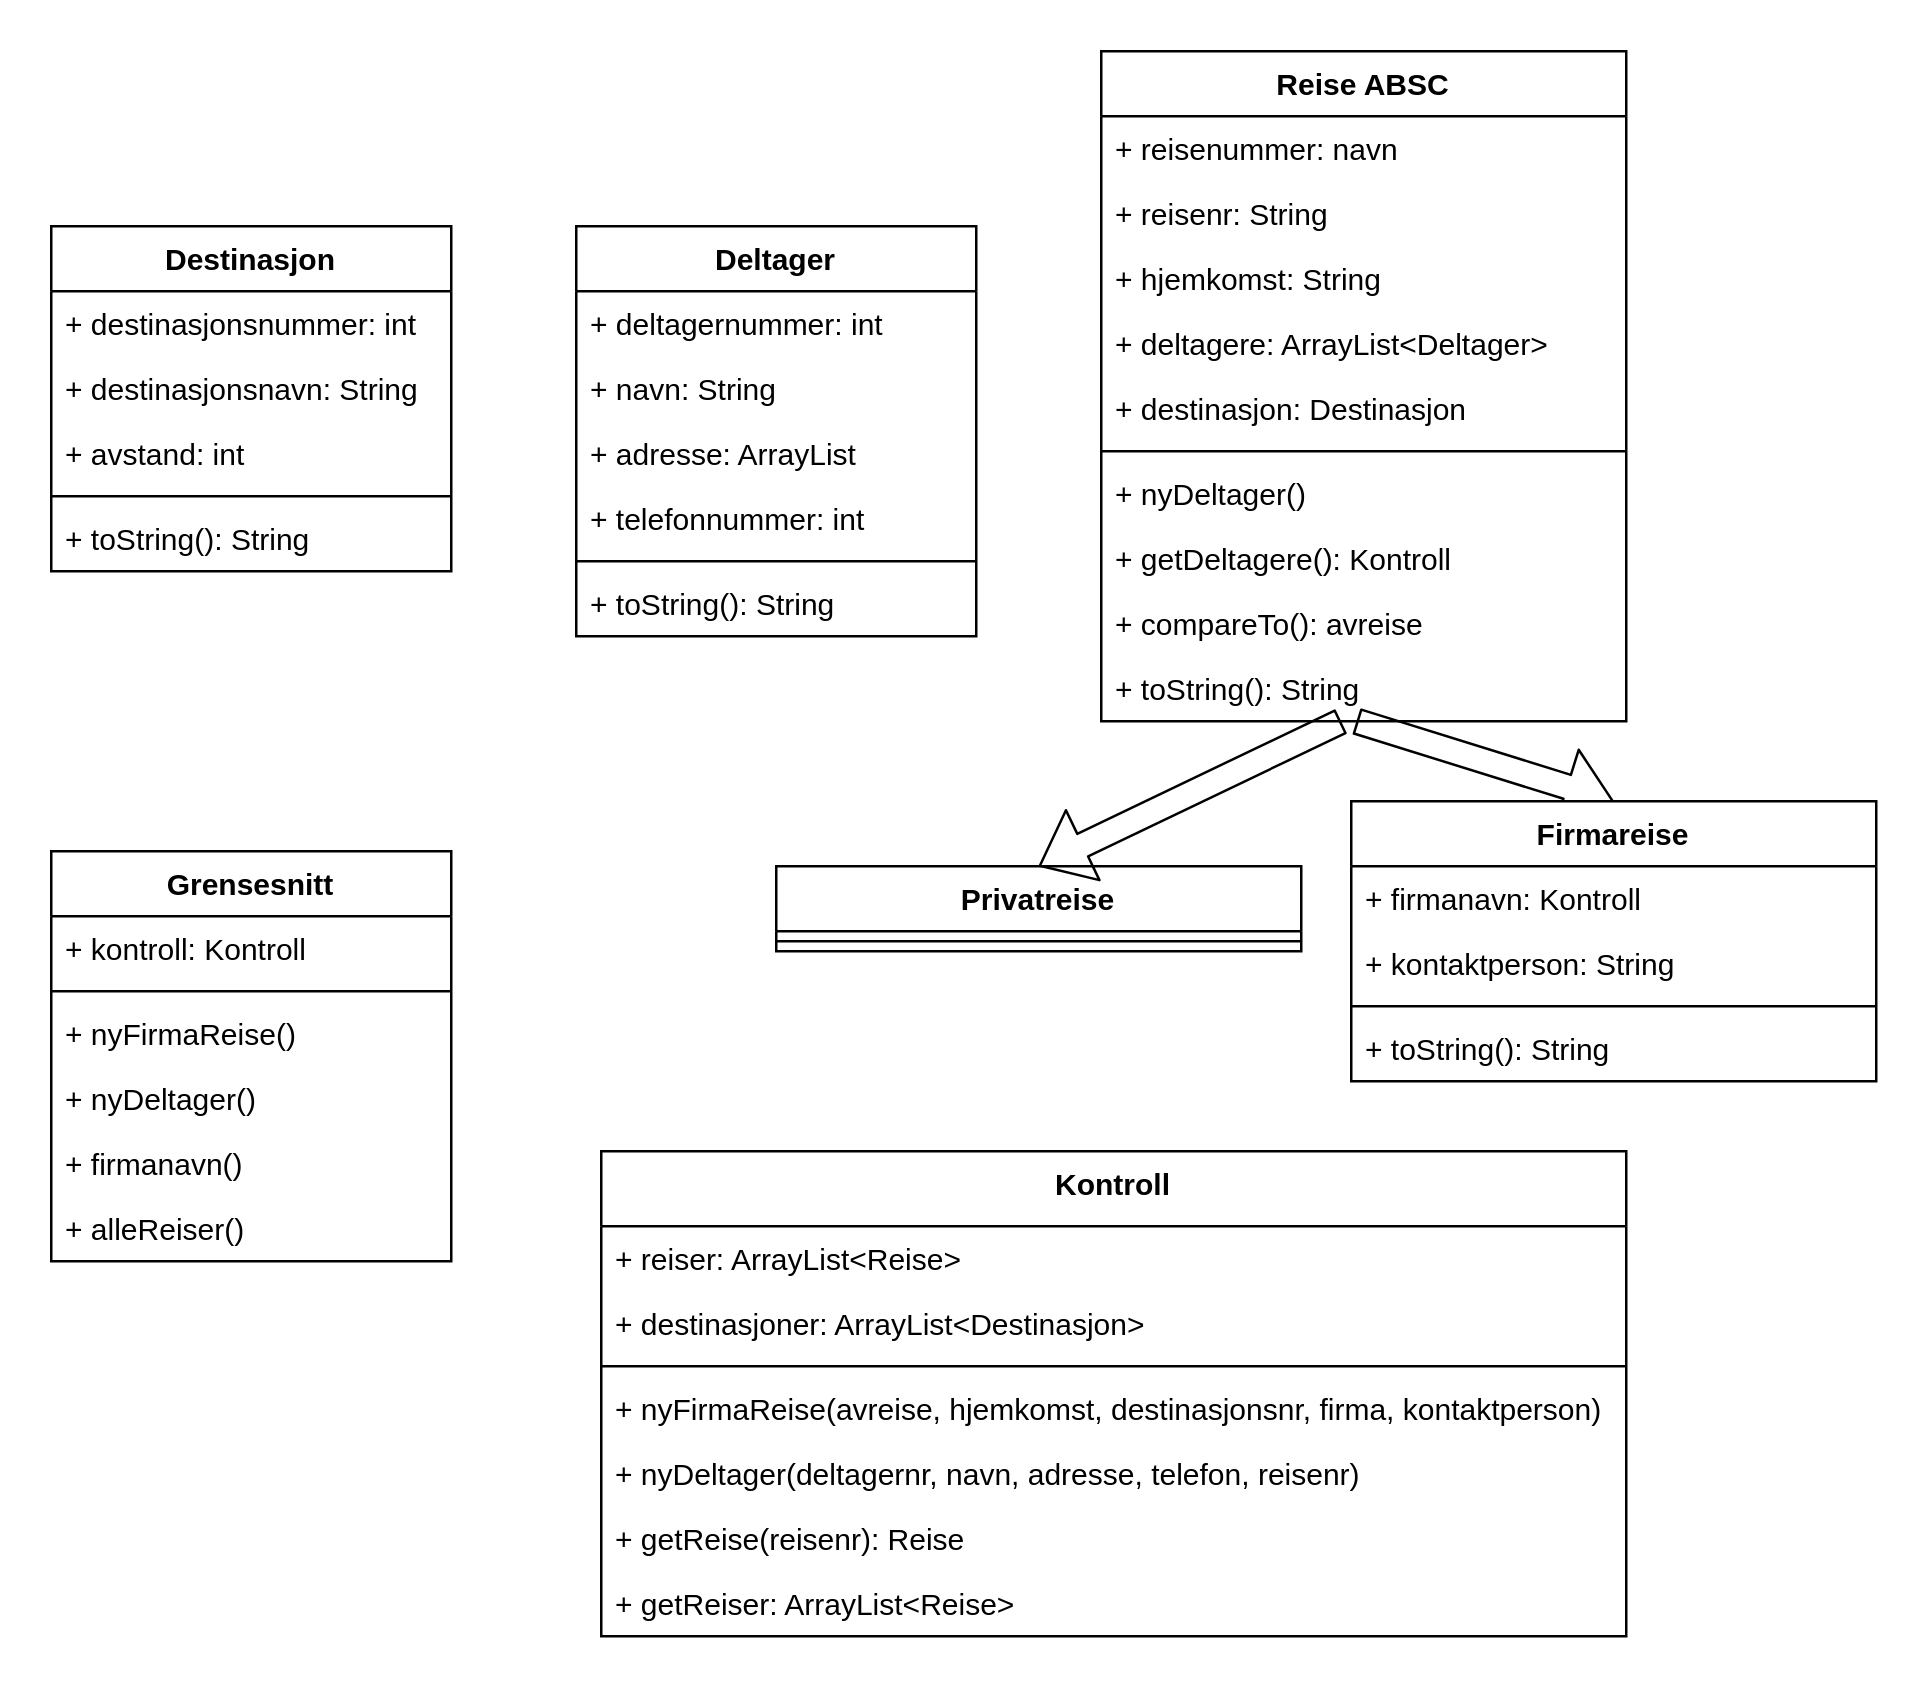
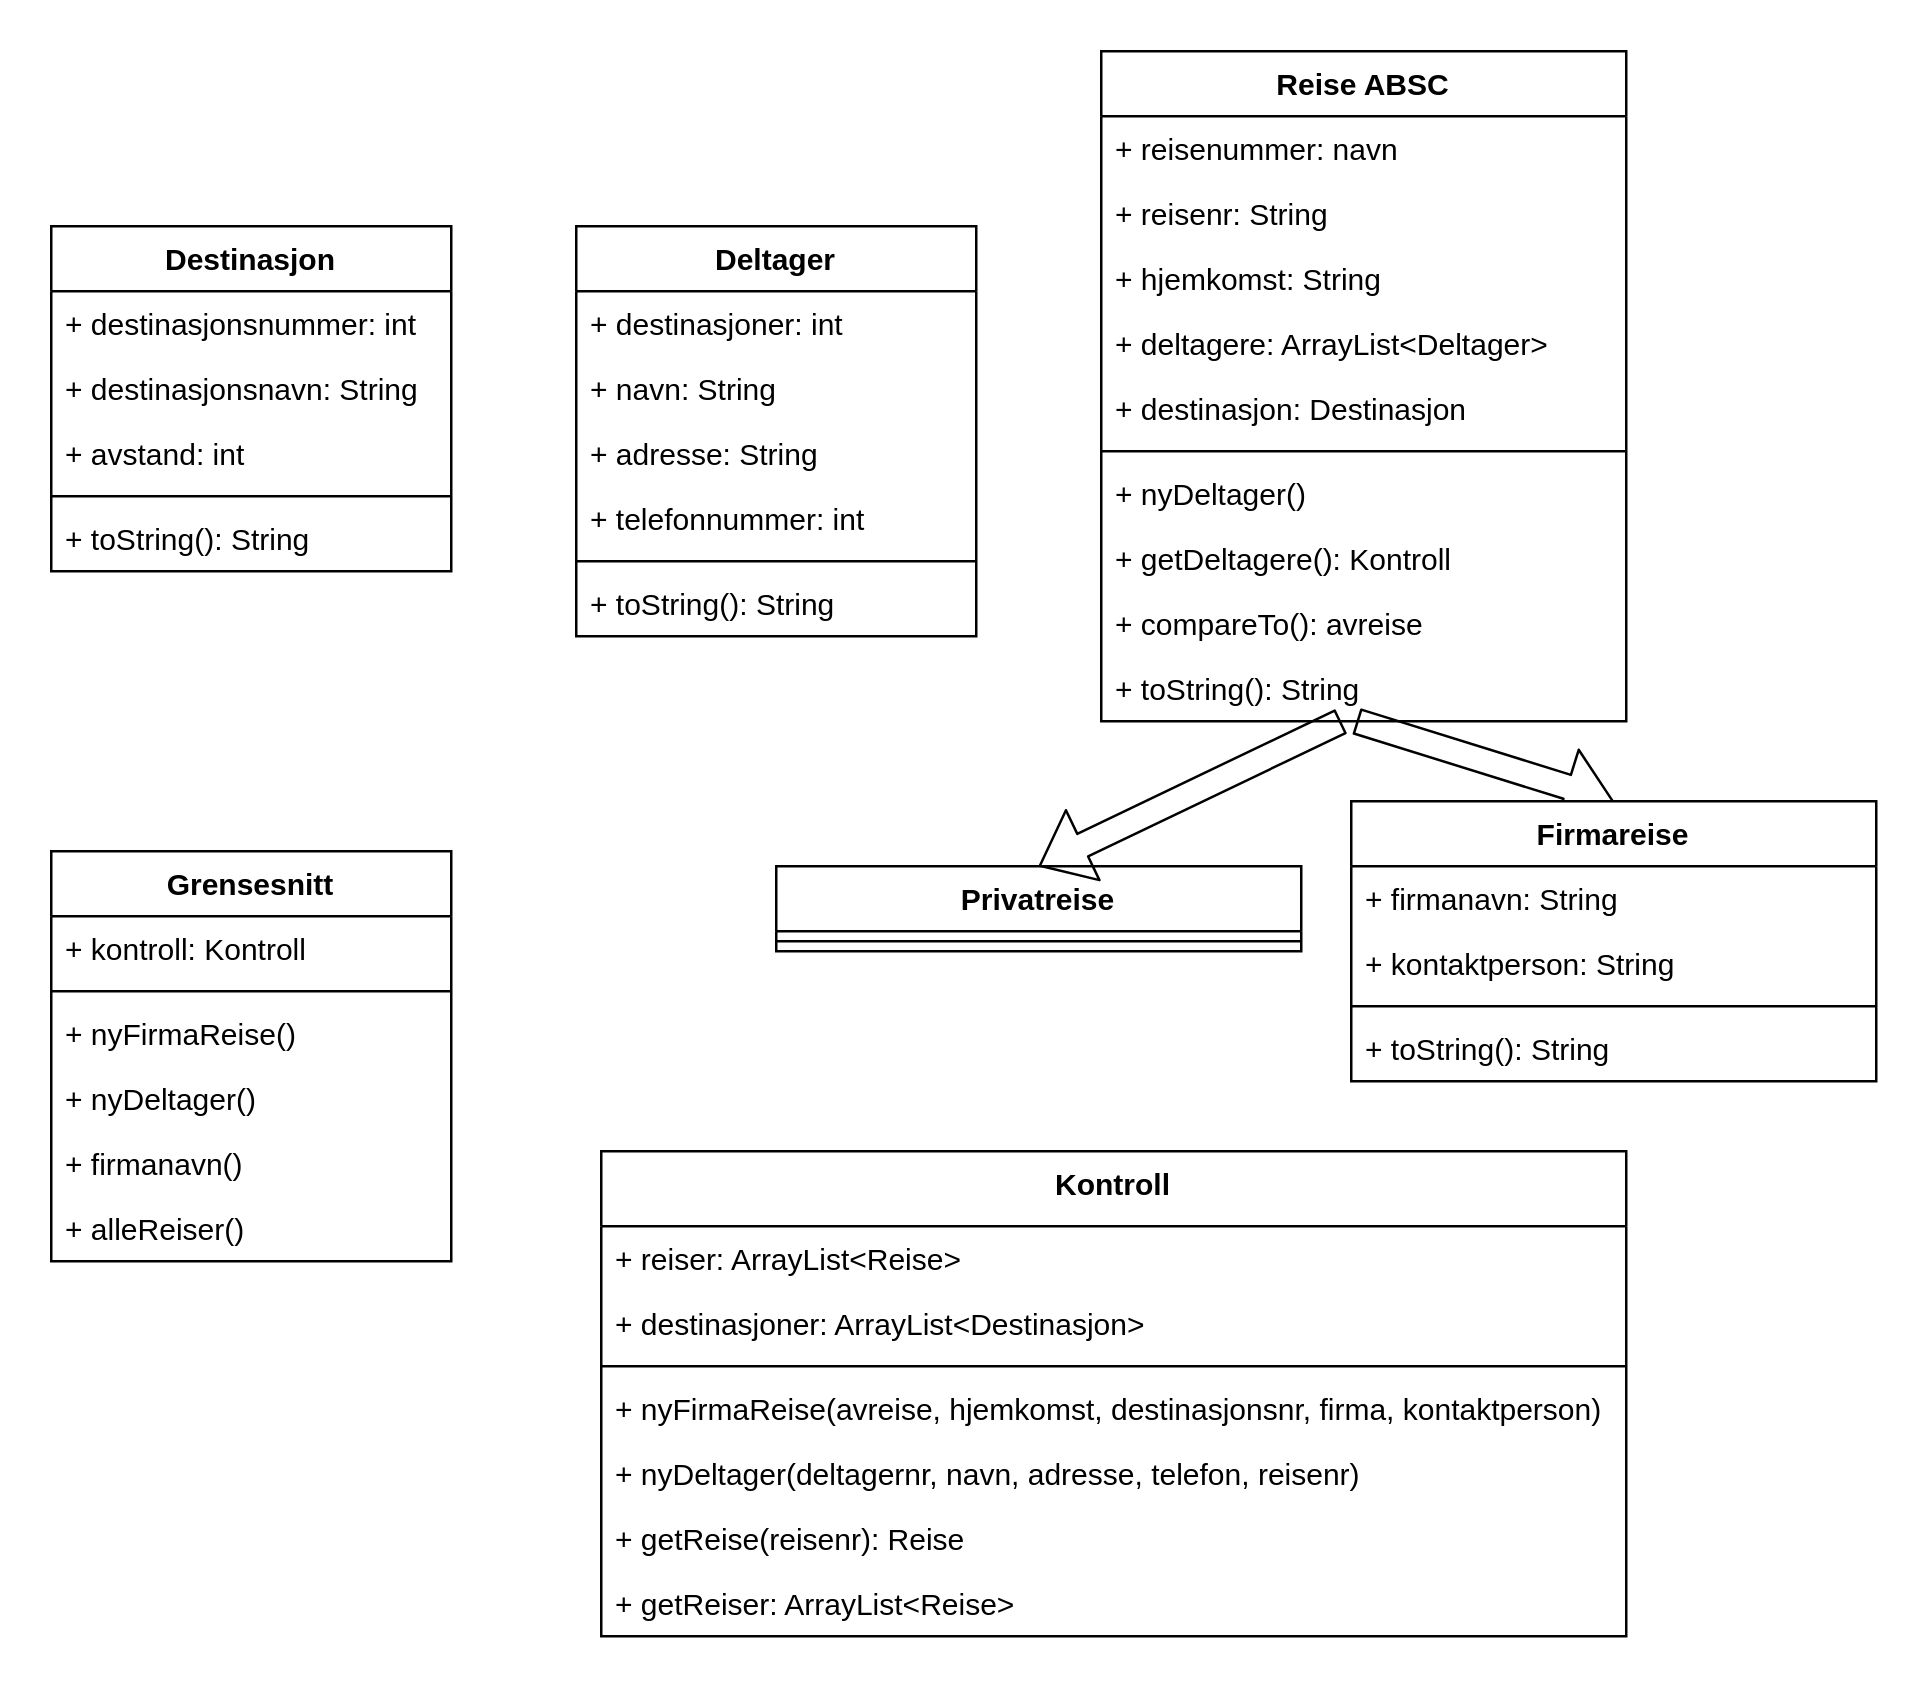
node "+ deltagernummer: int": label "+ deltagernummer: int" -> "+ destinasjoner: int"
node "+ adresse: ArrayList": label "+ adresse: ArrayList" -> "+ adresse: String"
node "+ firmanavn: Kontroll": label "+ firmanavn: Kontroll" -> "+ firmanavn: String"
